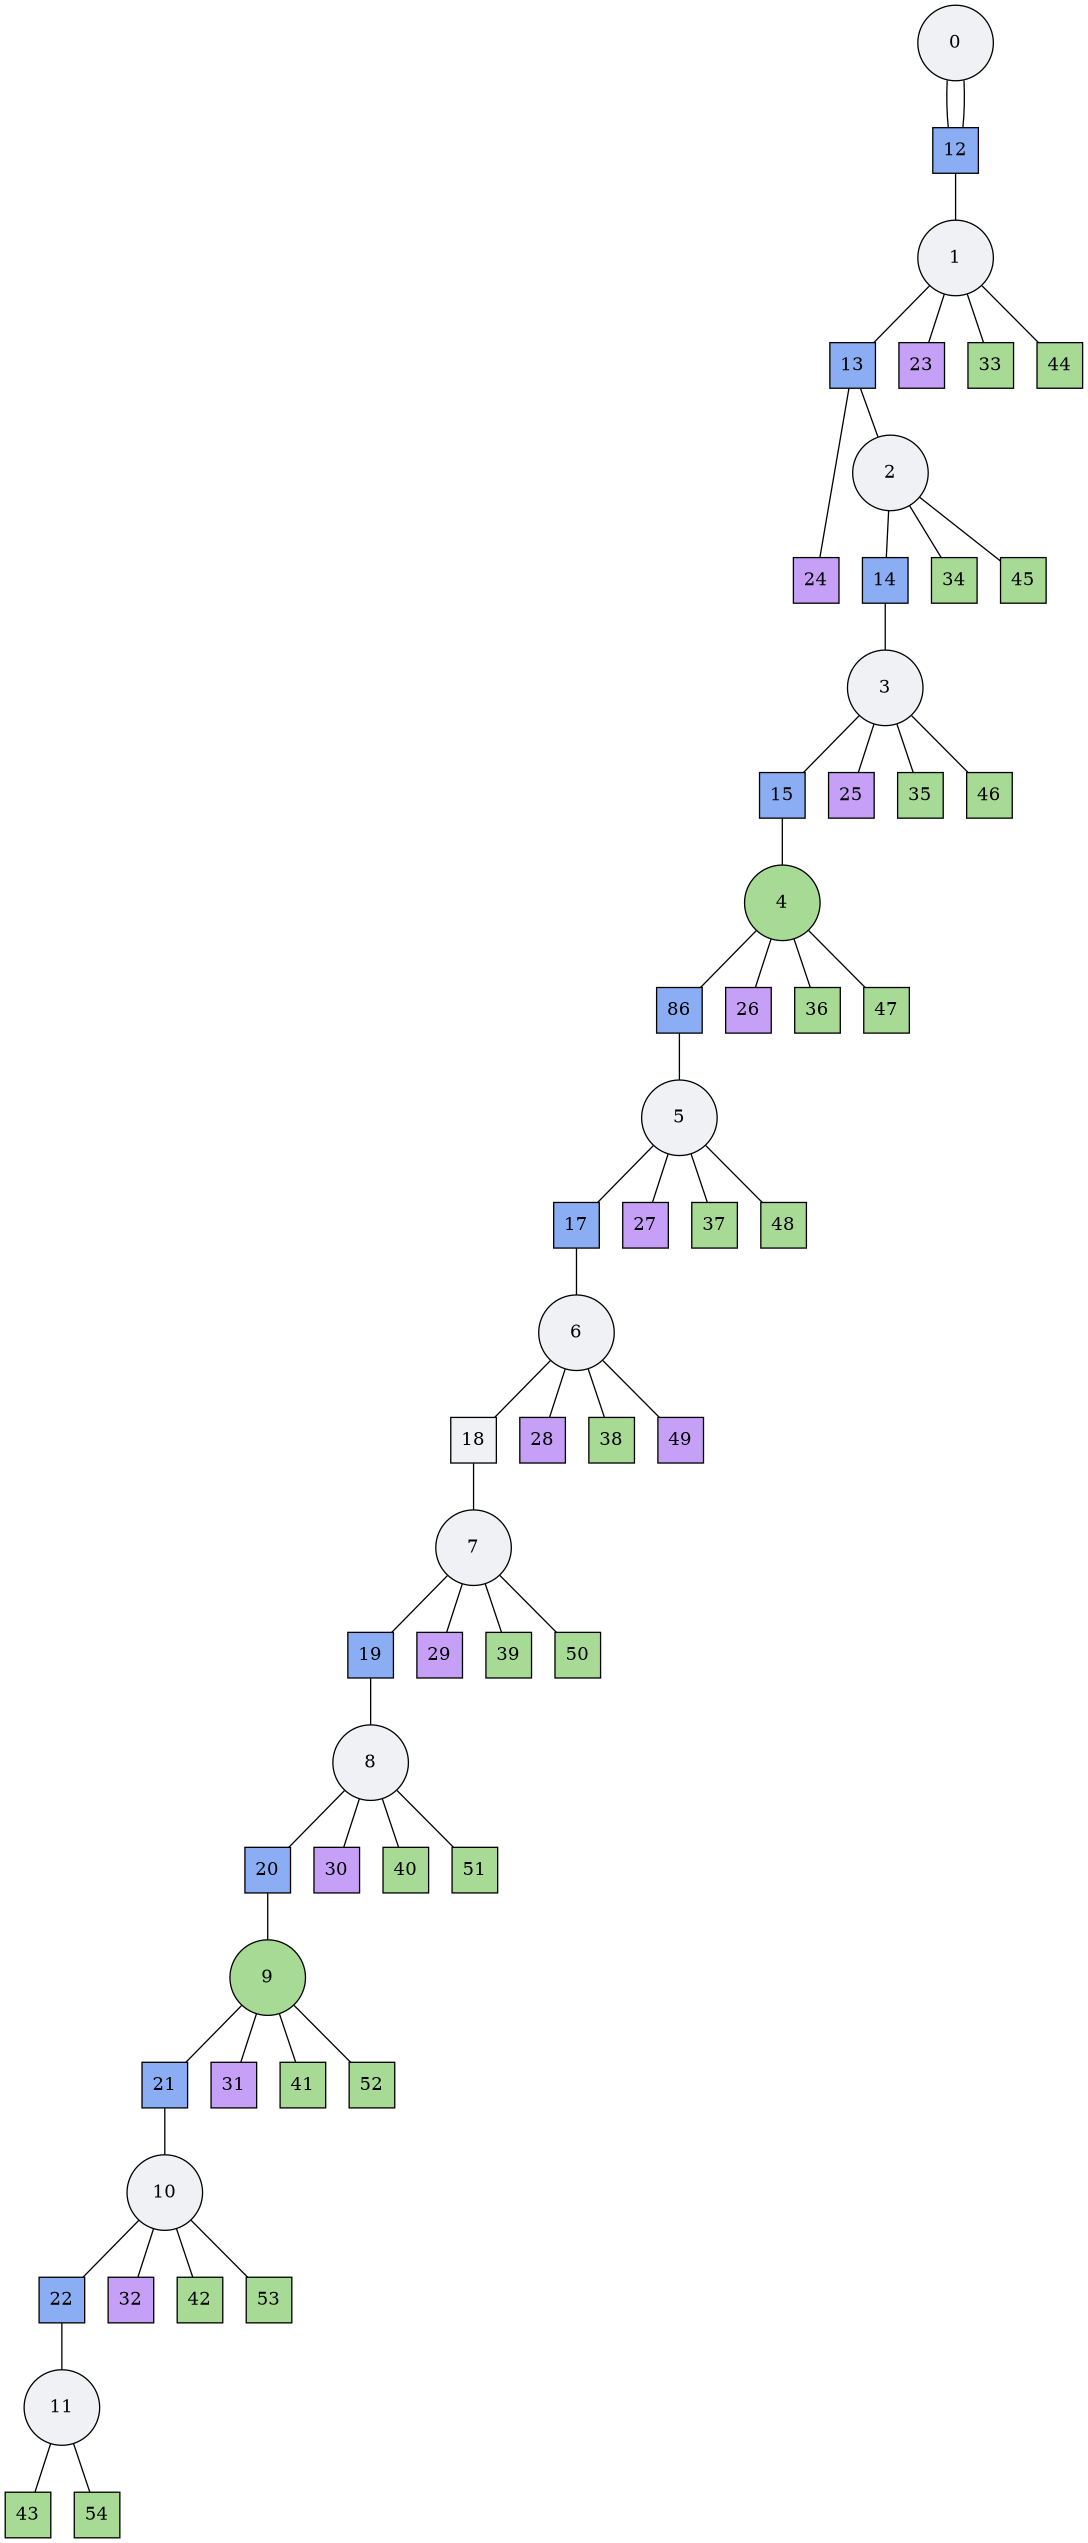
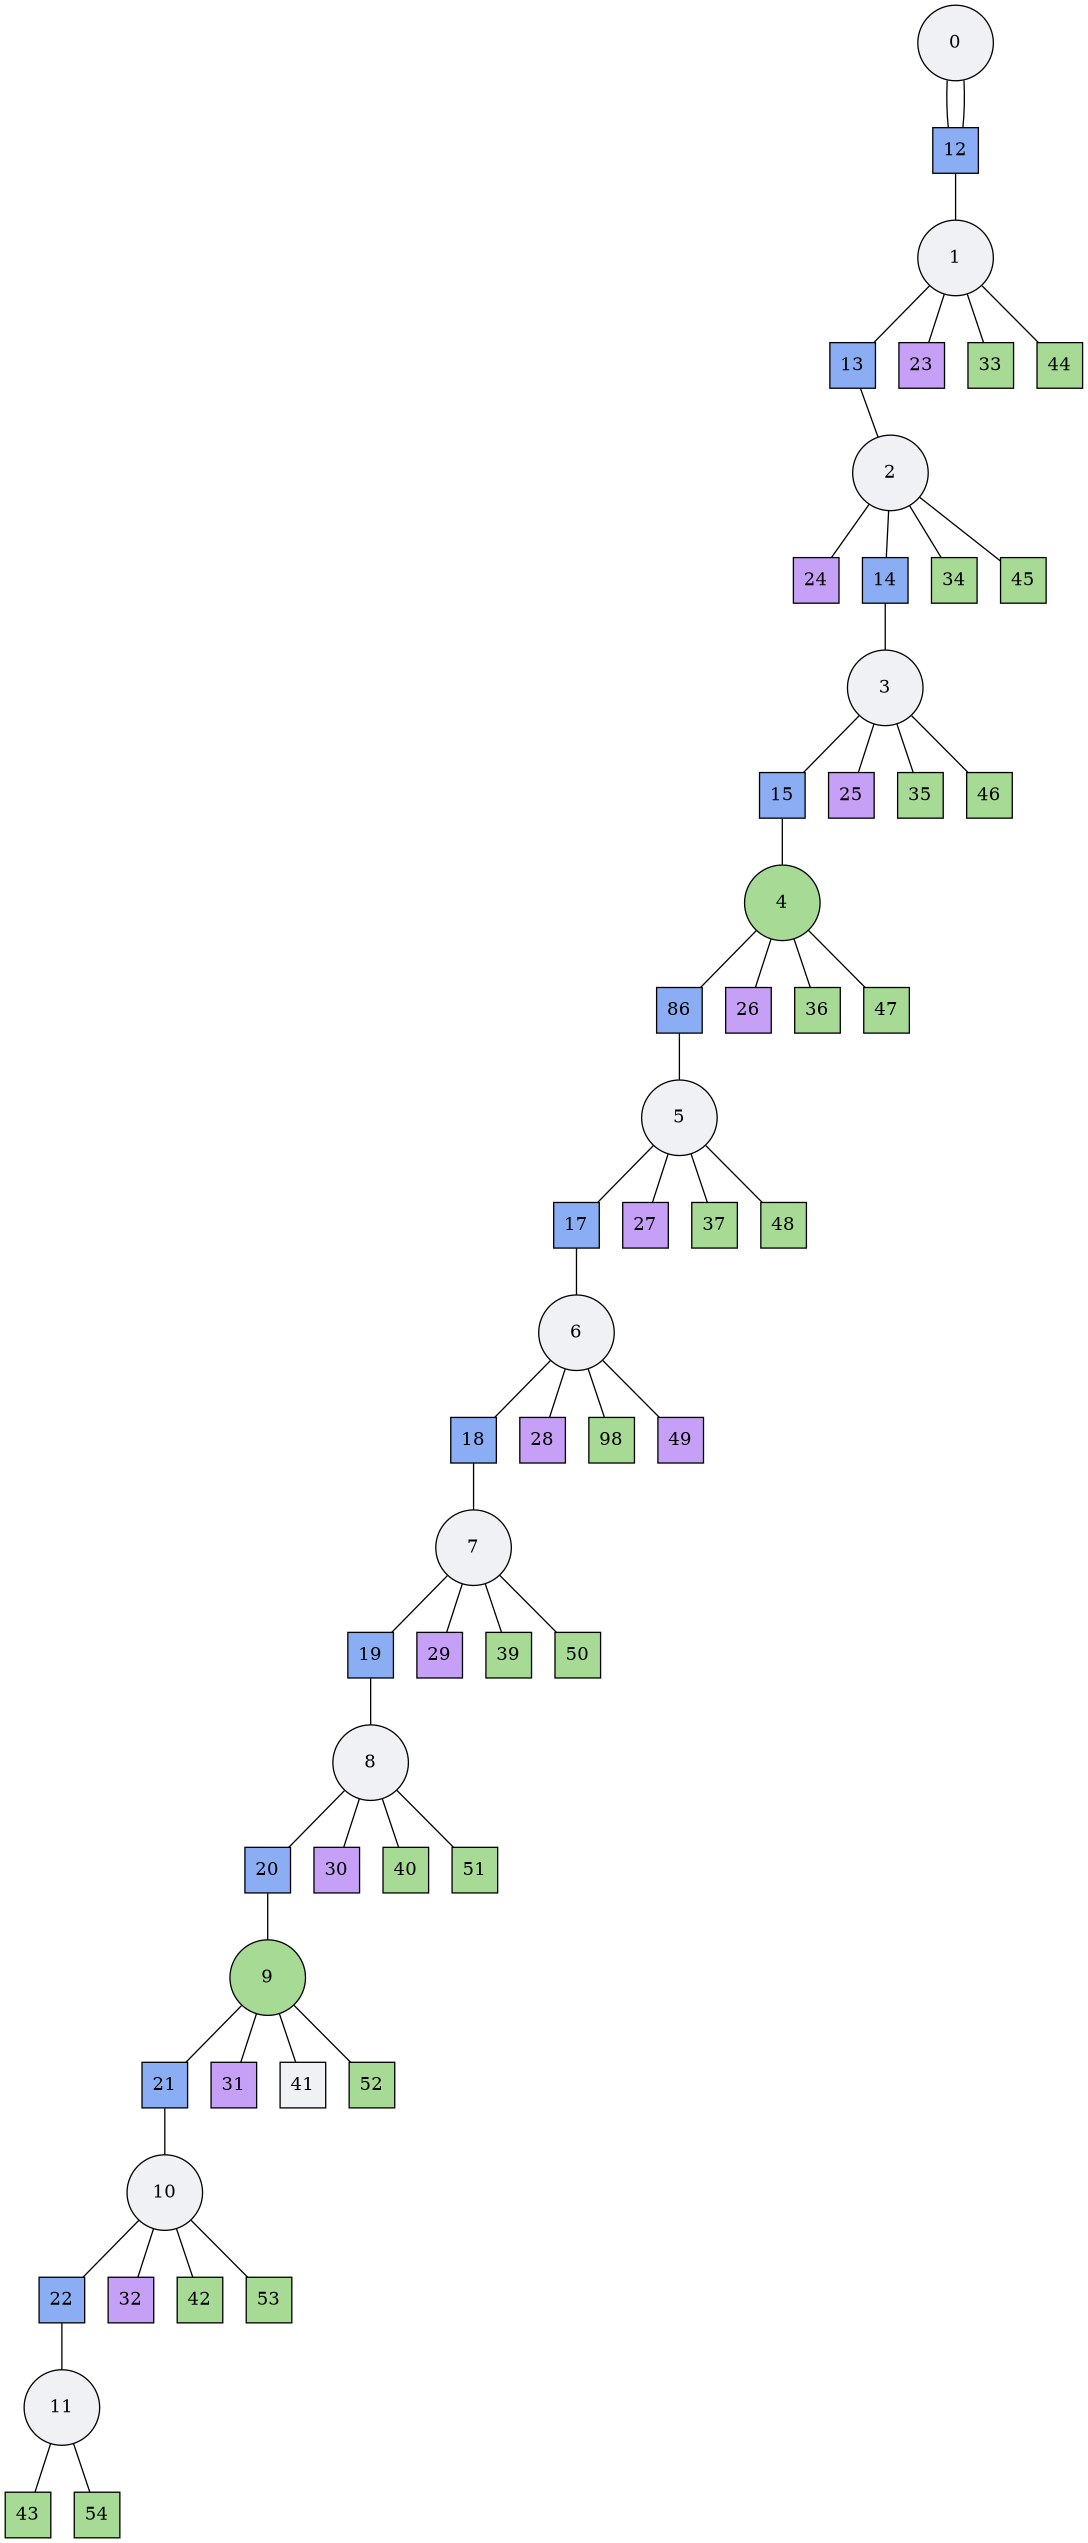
edge "13" -- "24": now "2" -- "24"
node "18": fillcolor #eff1f5 -> #8aadf4
node "38": label "38" -> "98"
node "41": fillcolor #a6da95 -> #eff1f5
